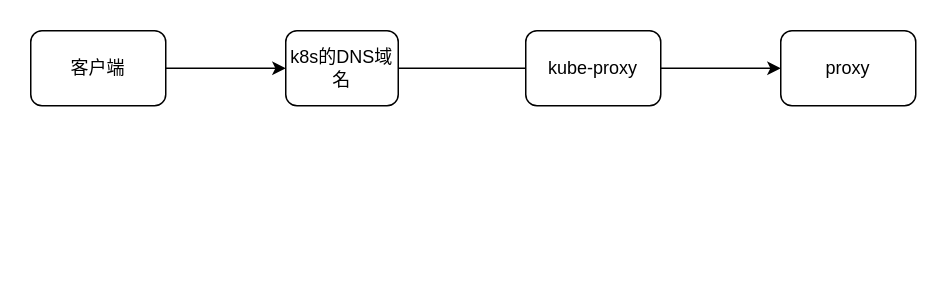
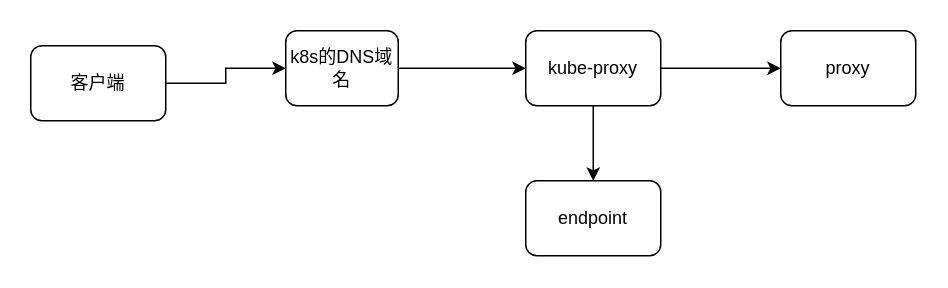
node "客户端": moved (98, 68) -> (98, 83)
edge "k8s的DNS域名" -- "kube-proxy": arrowhead none -> classic
edge "kube-proxy" -> "endpoint": added
node "endpoint": added
